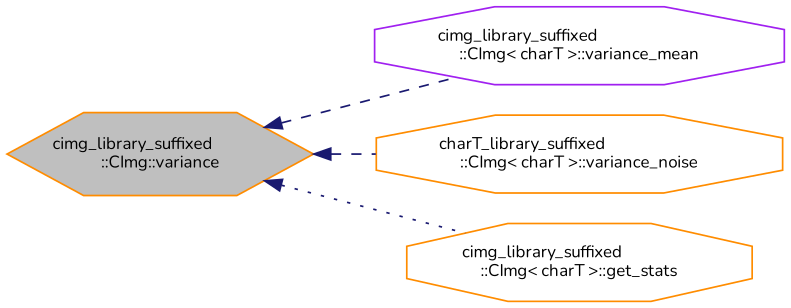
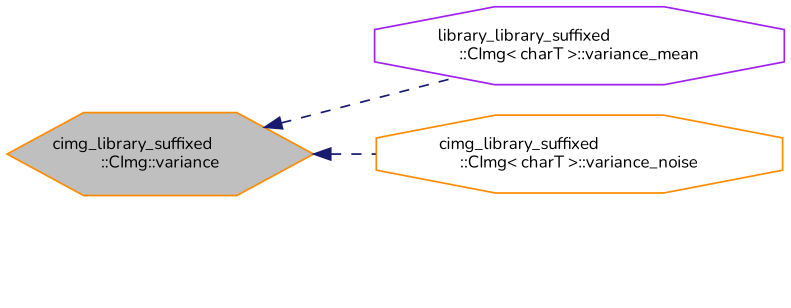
node "cimg_library_suffixed ::CImg< charT >::variance_mean": label "cimg_library_suffixed ::CImg< charT >::variance_mean" -> "library_library_suffixed ::CImg< charT >::variance_mean"
node "charT_library_suffixed ::CImg< charT >::variance_noise": label "charT_library_suffixed ::CImg< charT >::variance_noise" -> "cimg_library_suffixed ::CImg< charT >::variance_noise"
node "cimg_library_suffixed ::CImg< charT >::get_stats": removed
